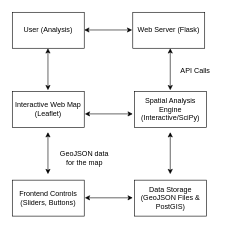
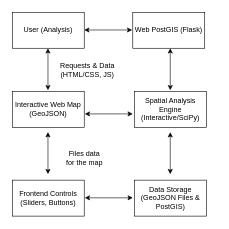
node "Web Server (Flask)": label "Web Server (Flask)" -> "Web PostGIS (Flask)"
node "Requests & Data (HTML/CSS, JS)": added
node "API Calls": removed
node "Interactive Web Map (Leaflet)": label "Interactive Web Map (Leaflet)" -> "Interactive Web Map (GeoJSON)"
node "GeoJSON data for the map": label "GeoJSON data for the map" -> "Files data for the map"
